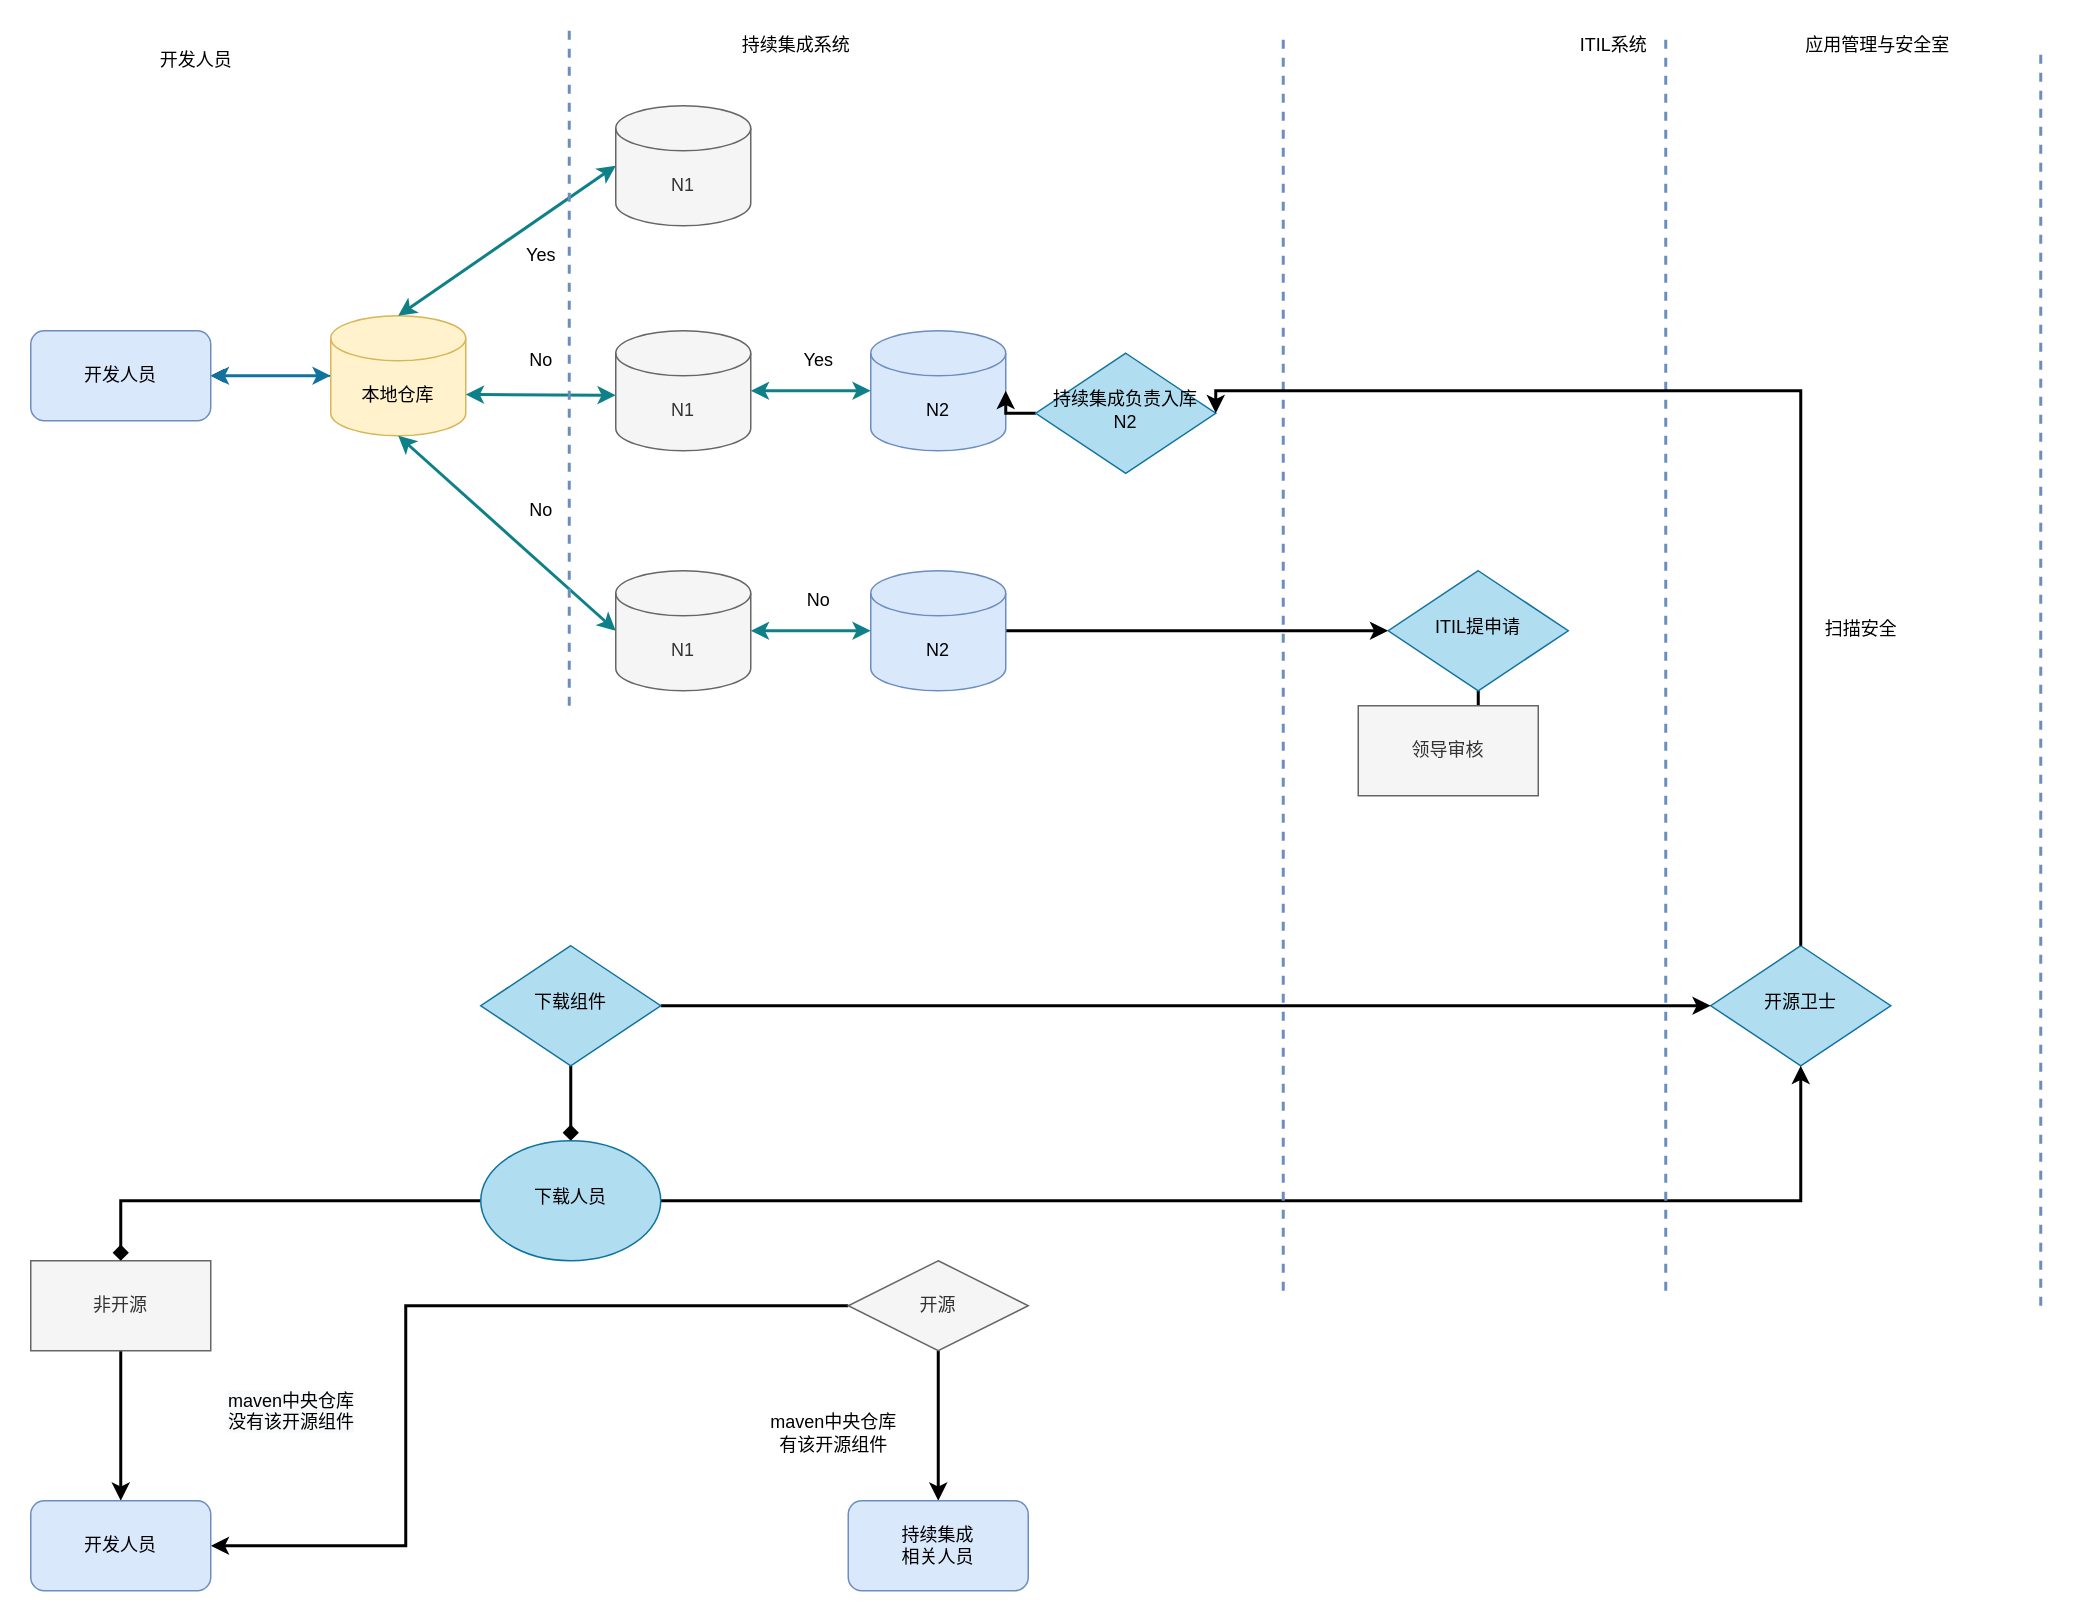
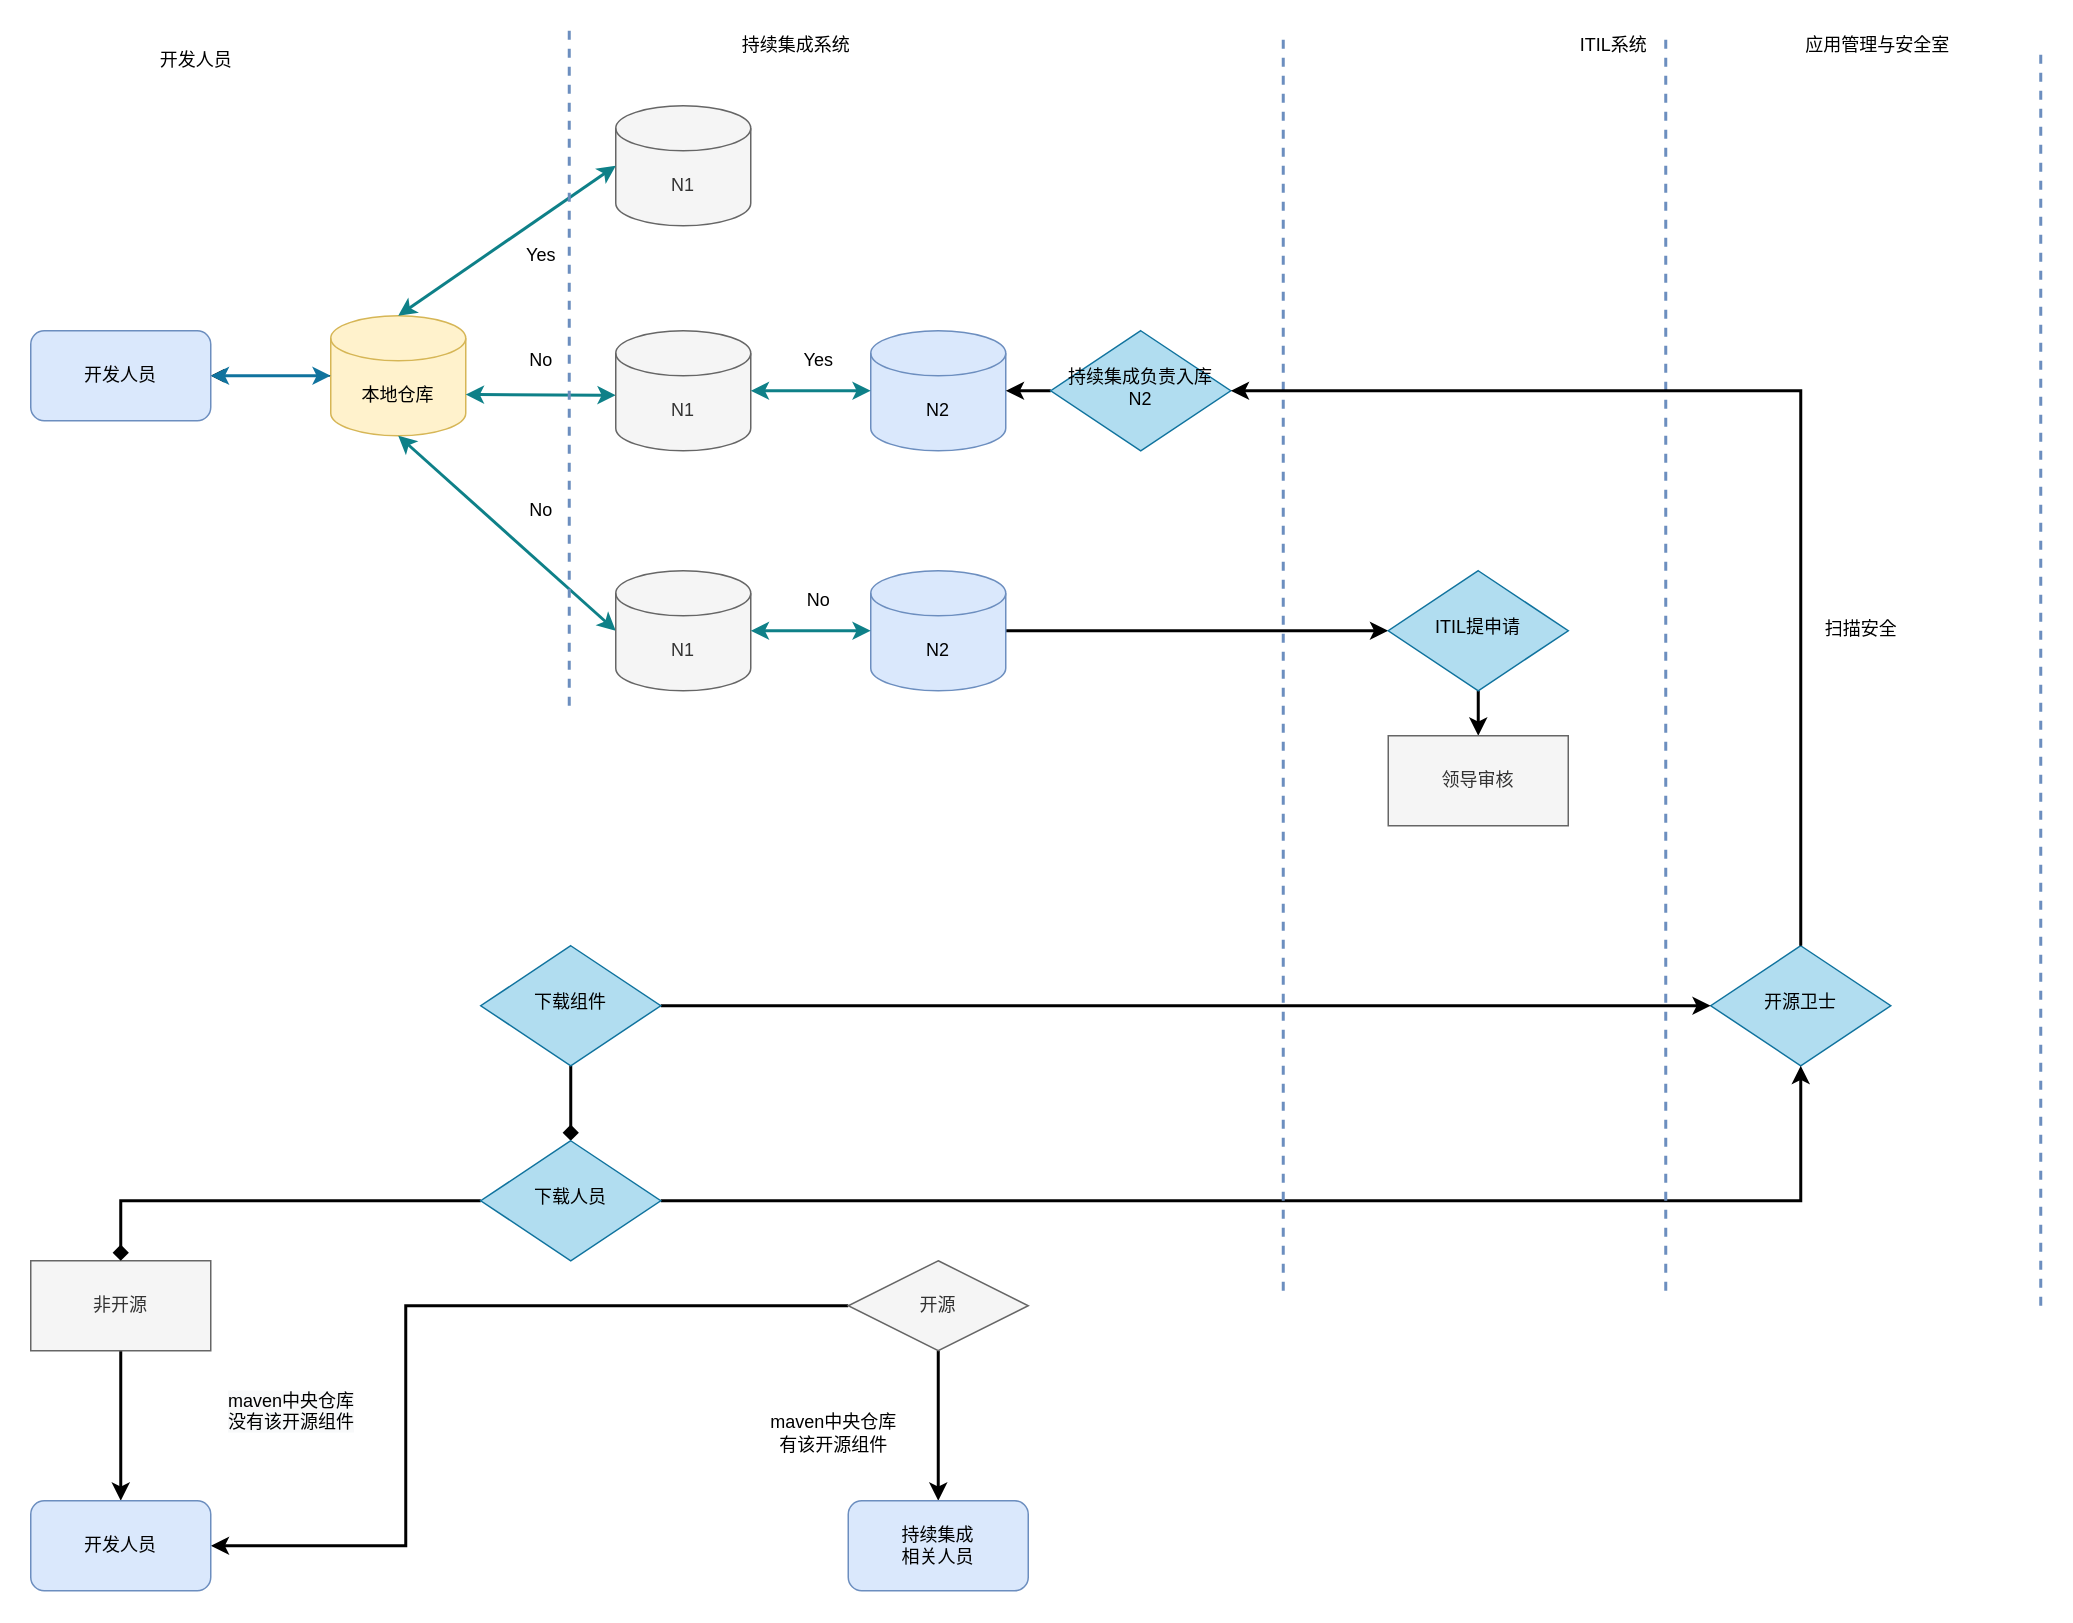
node "持续集成负责入库N2": moved (1126, 413) -> (1141, 391)
node "领导审核": moved (1448, 751) -> (1478, 781)
node "下载人员": shape ellipse -> diamond
